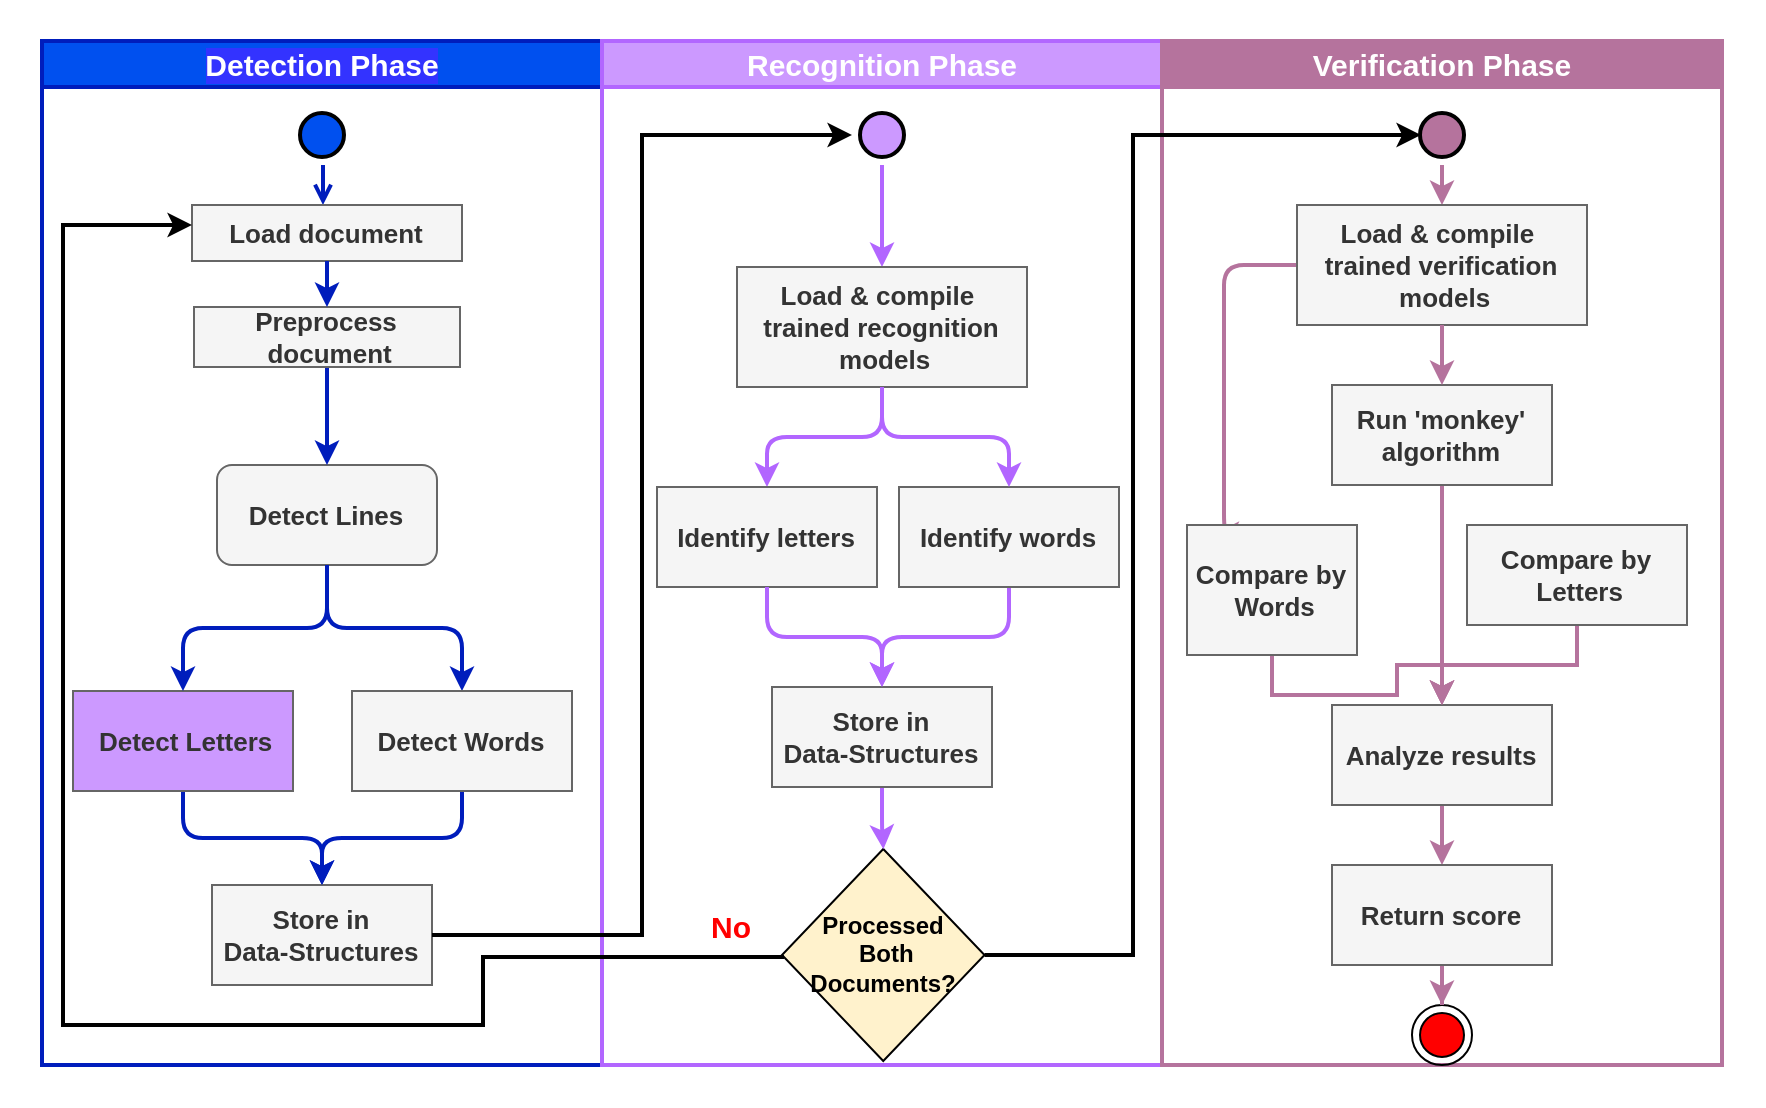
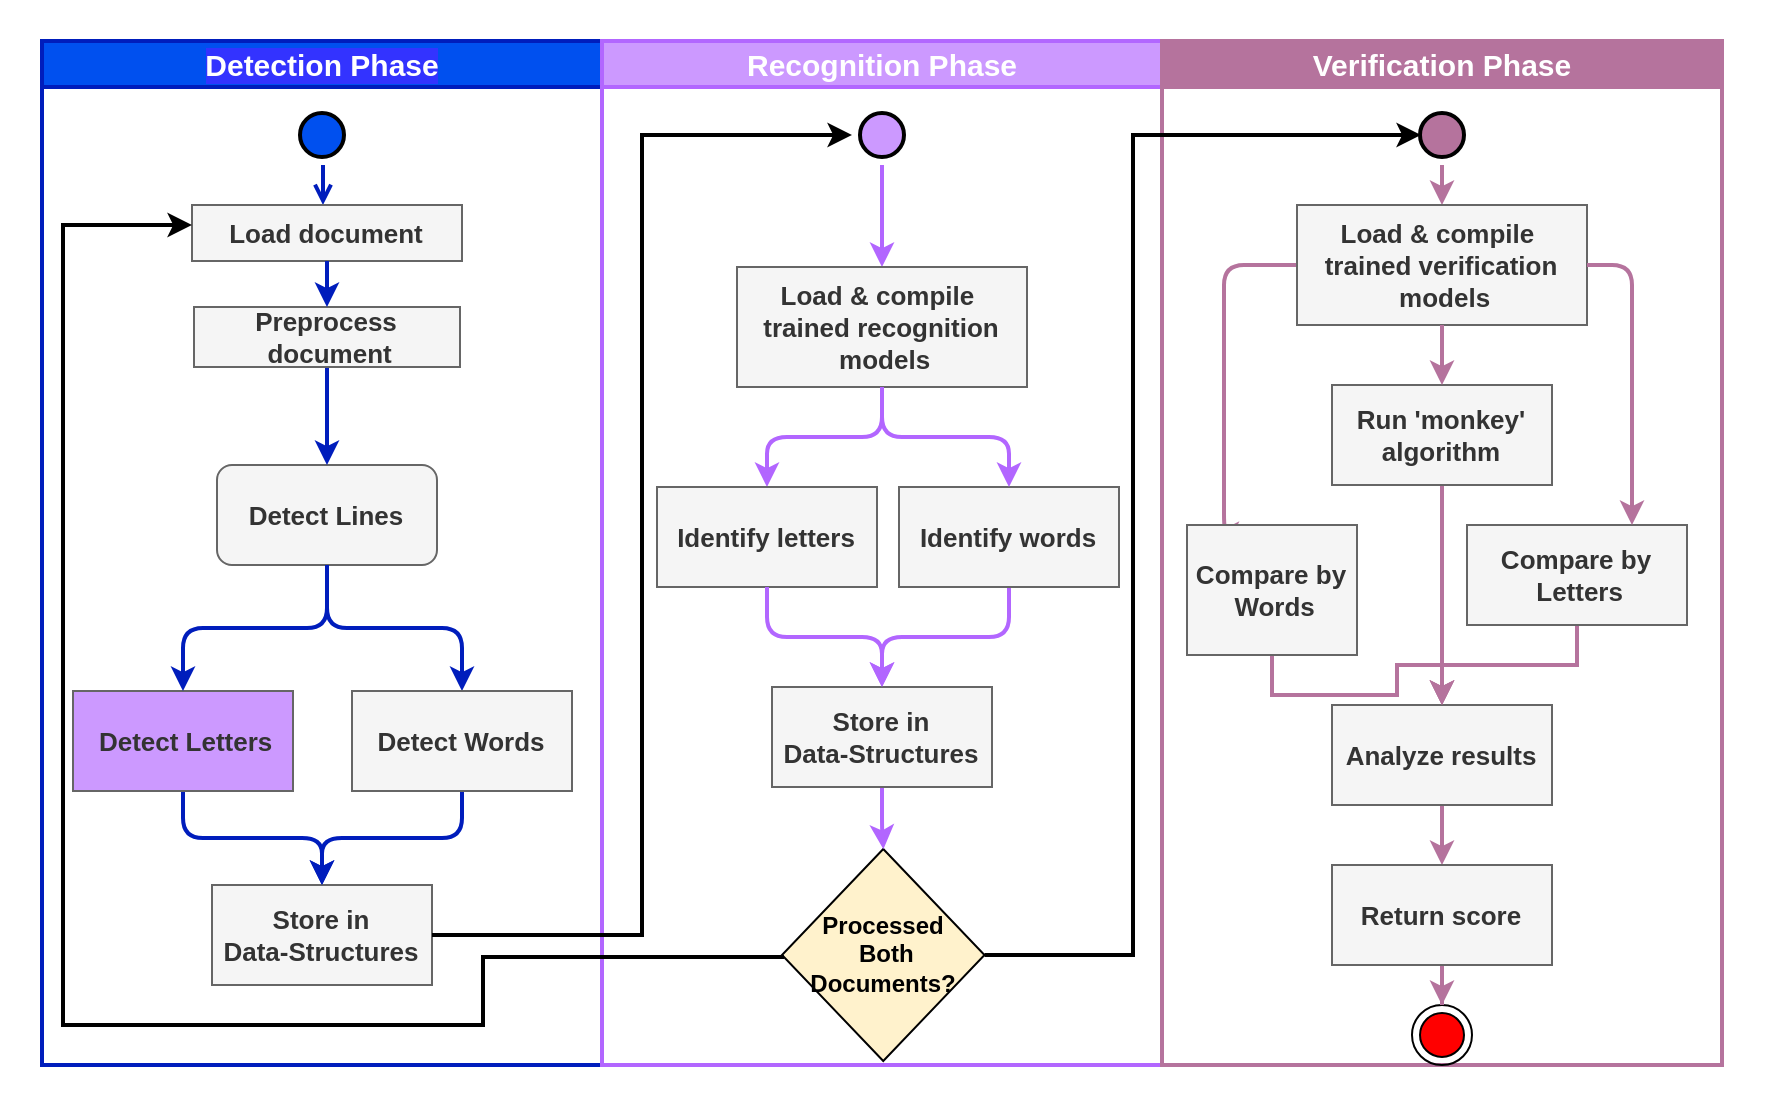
edge "Load & compile trained verification models" -> "Compare by Letters": added
node "No": removed
